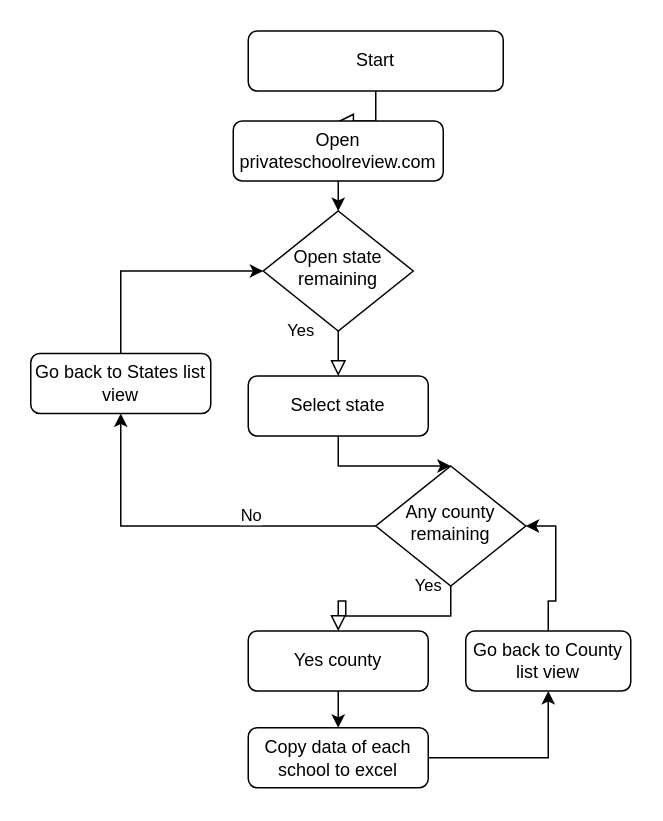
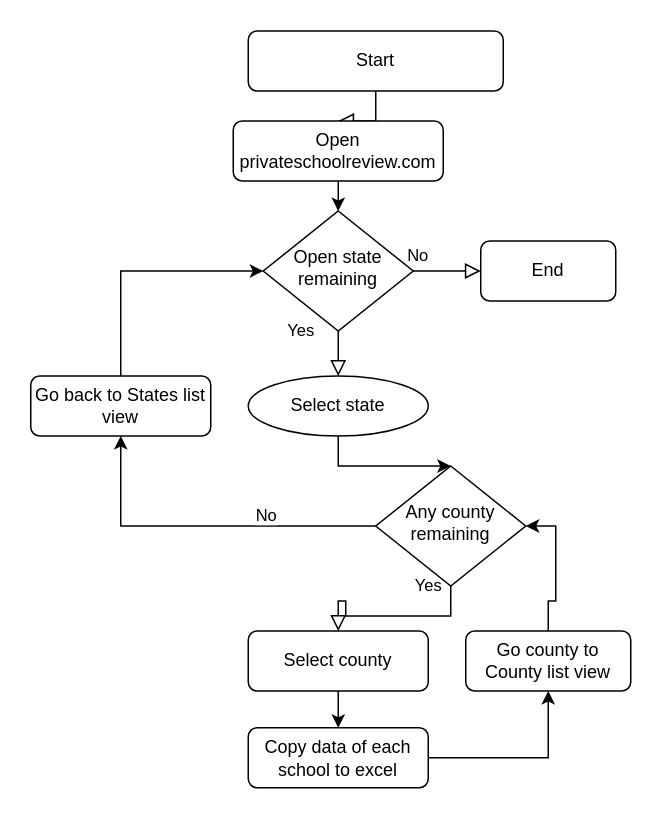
edge "Open state remaining" -> "End": added, label "No"
node "End": added
node "Go back to States list view": moved (121, 383) -> (121, 406)
node "Select state": shape rounded rectangle -> ellipse
node "Yes county": label "Yes county" -> "Select county"
node "Go back to County list view": label "Go back to County list view" -> "Go county to County list view"
